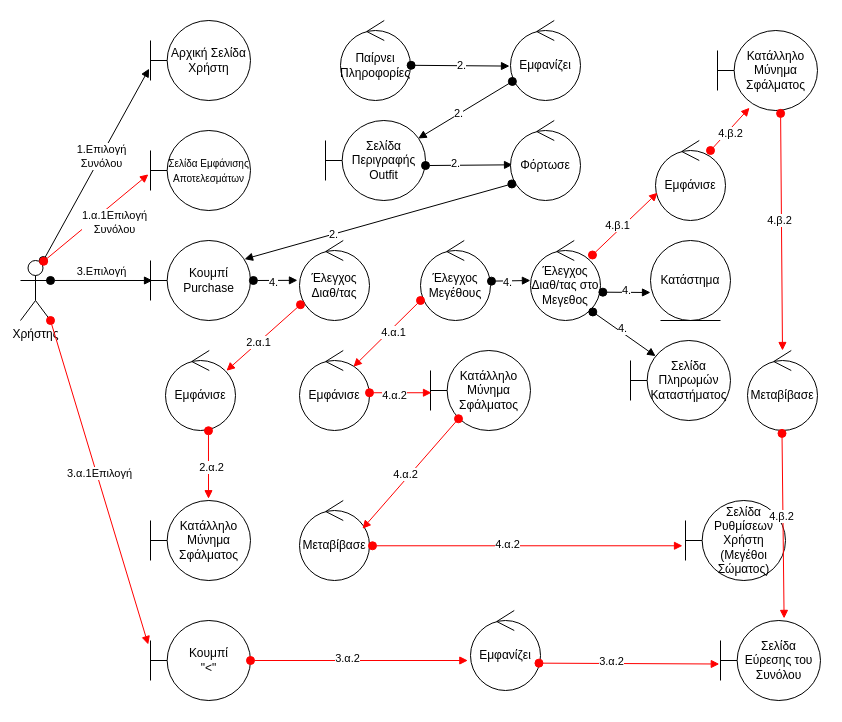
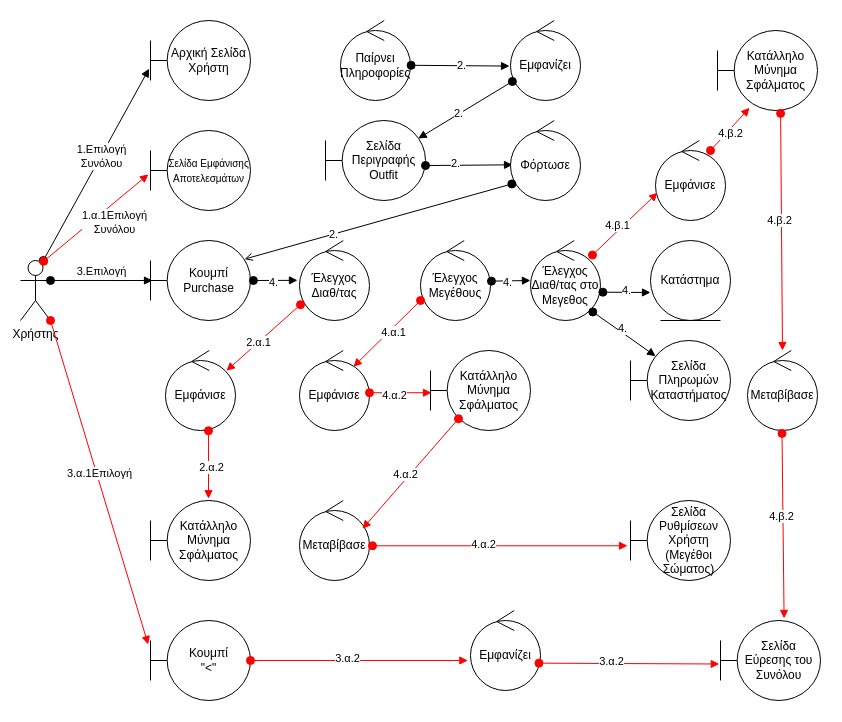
edge "Φόρτωσε" -- "Κουμπί Purchase": arrowhead block -> open
node "Σελίδα Ρυθμίσεων Χρήστη (Μεγέθοι Σώματος)": moved (736, 541) -> (681, 541)
